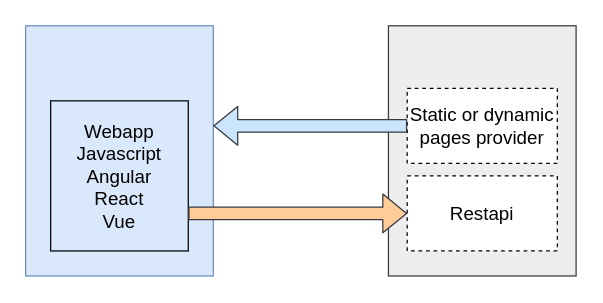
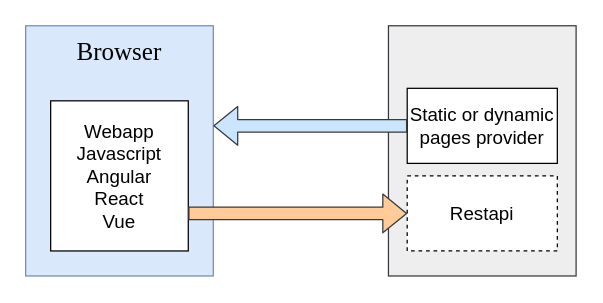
node "Browser": added
node "Static or dynamic pages provider": style dashed -> solid
node "Webapp Javascript Angular React Vue": fillcolor #dae8fc -> #ffffff
